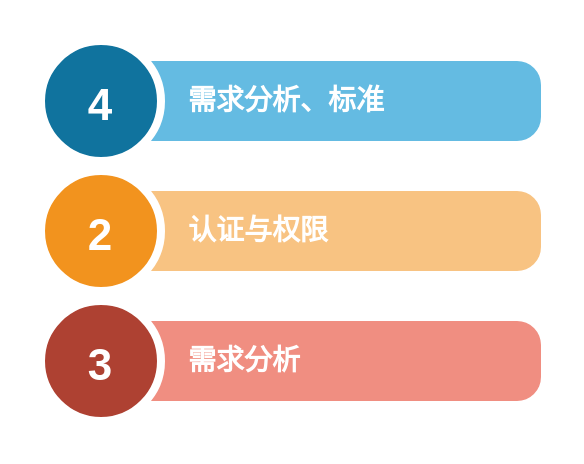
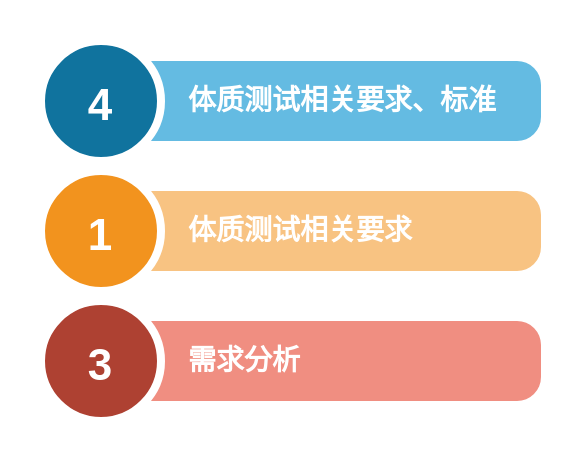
node "需求分析、标准": label "需求分析、标准" -> "体质测试相关要求、标准"
node "认证与权限": label "认证与权限" -> "体质测试相关要求"
node "2": label "2" -> "1"
